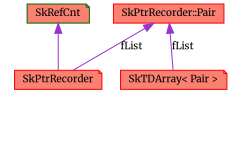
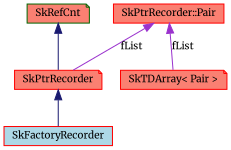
edge "SkPtrRecorder" -> "SkRefCnt": color darkorchid3 -> midnightblue
node "SkFactoryRecorder": added
